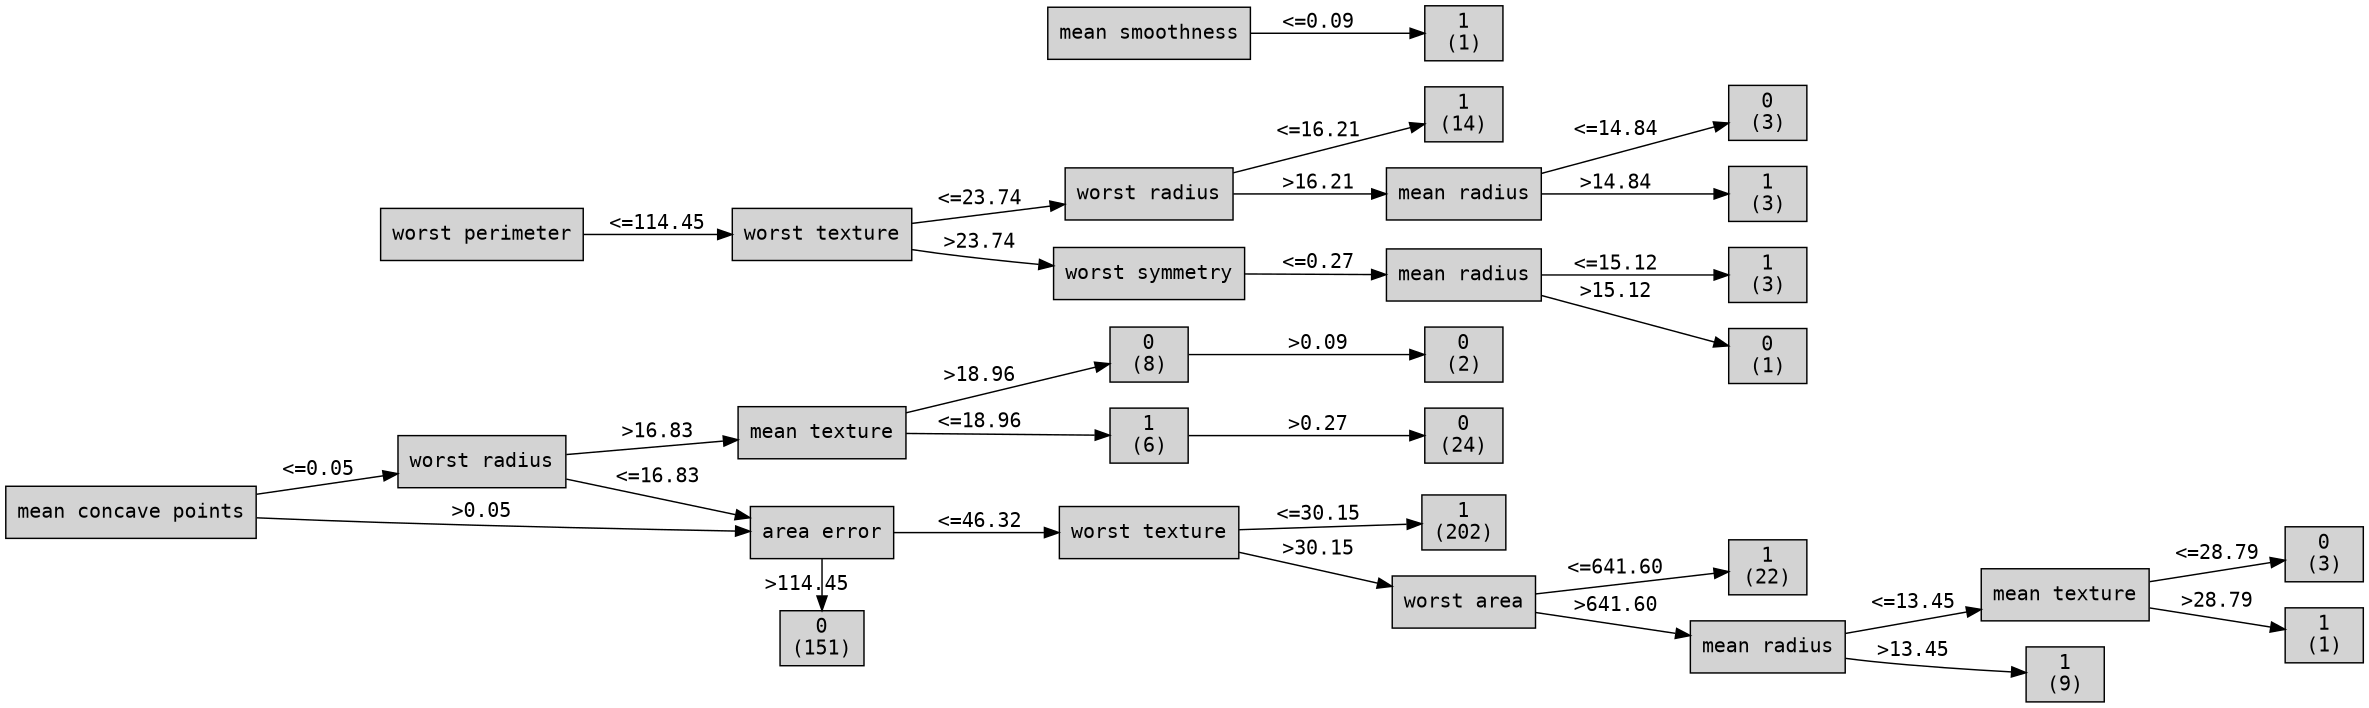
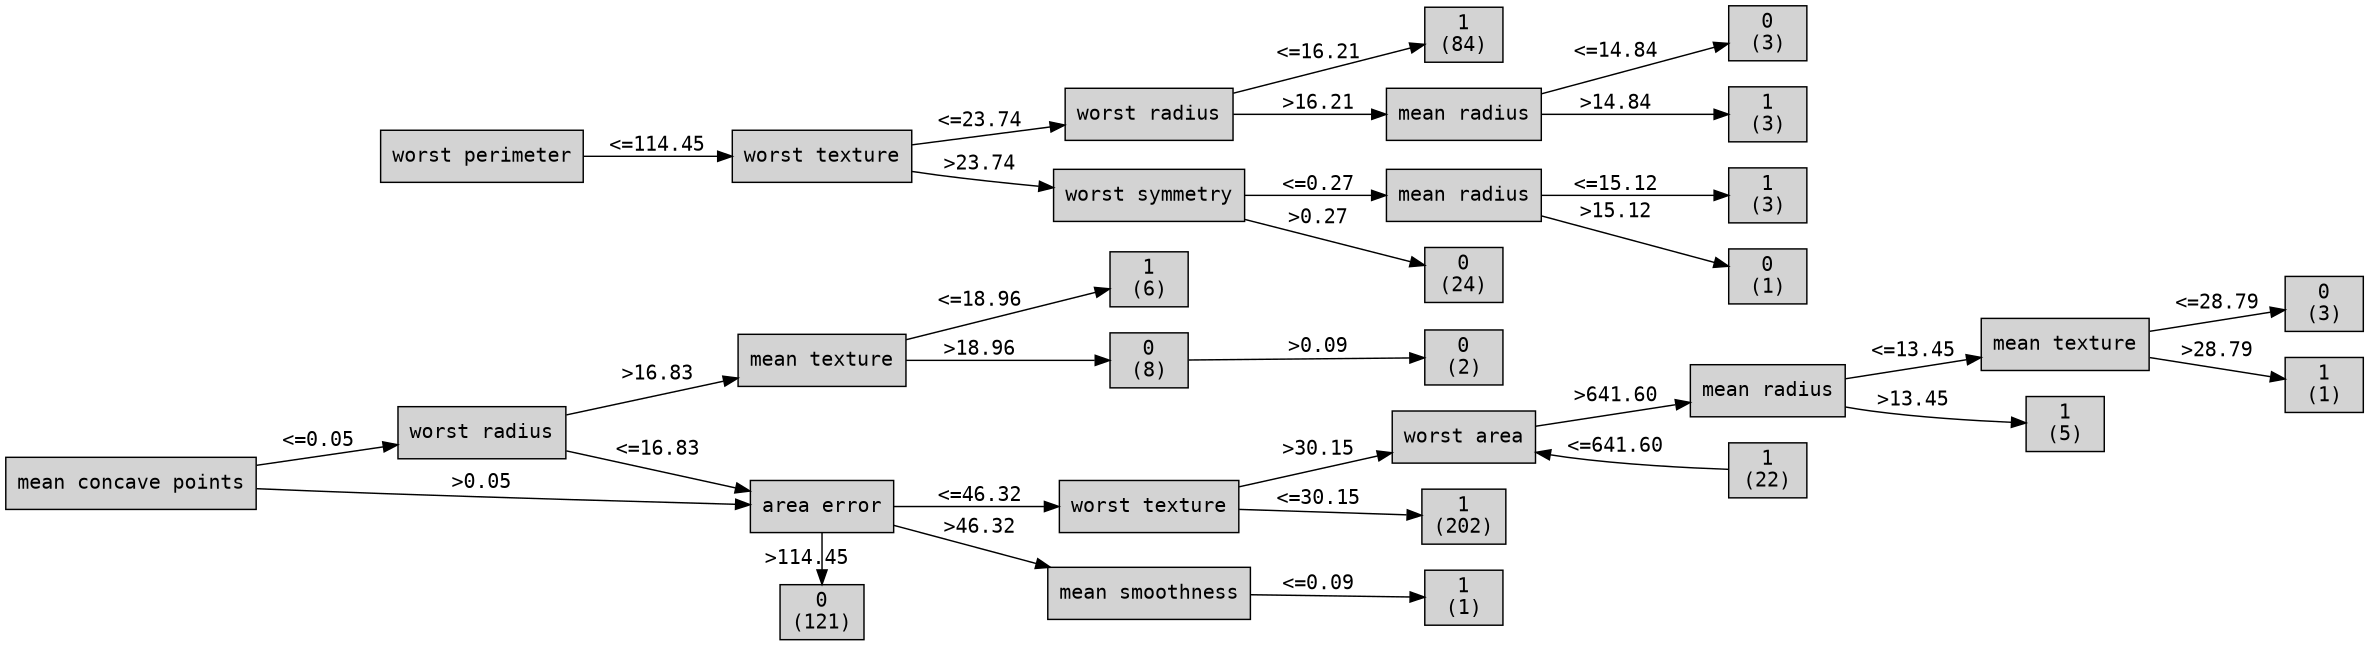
node "1 (14)": label "1 (14)" -> "1 (84)"
edge "1 (6)" -> "0 (24)": now "worst symmetry" -> "0 (24)"
edge "area error" -> "mean smoothness": added, label ">46.32"
edge "worst area" -> "1 (22)": reversed
node "0 (151)": label "0 (151)" -> "0 (121)"
node "1 (9)": label "1 (9)" -> "1 (5)"
